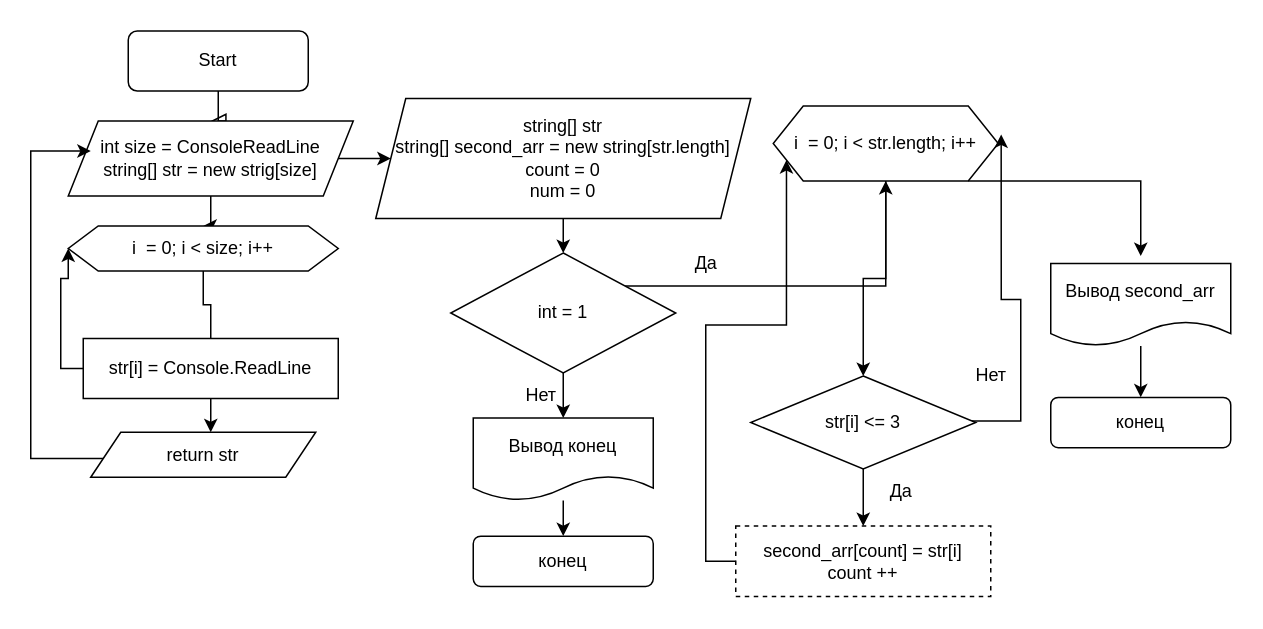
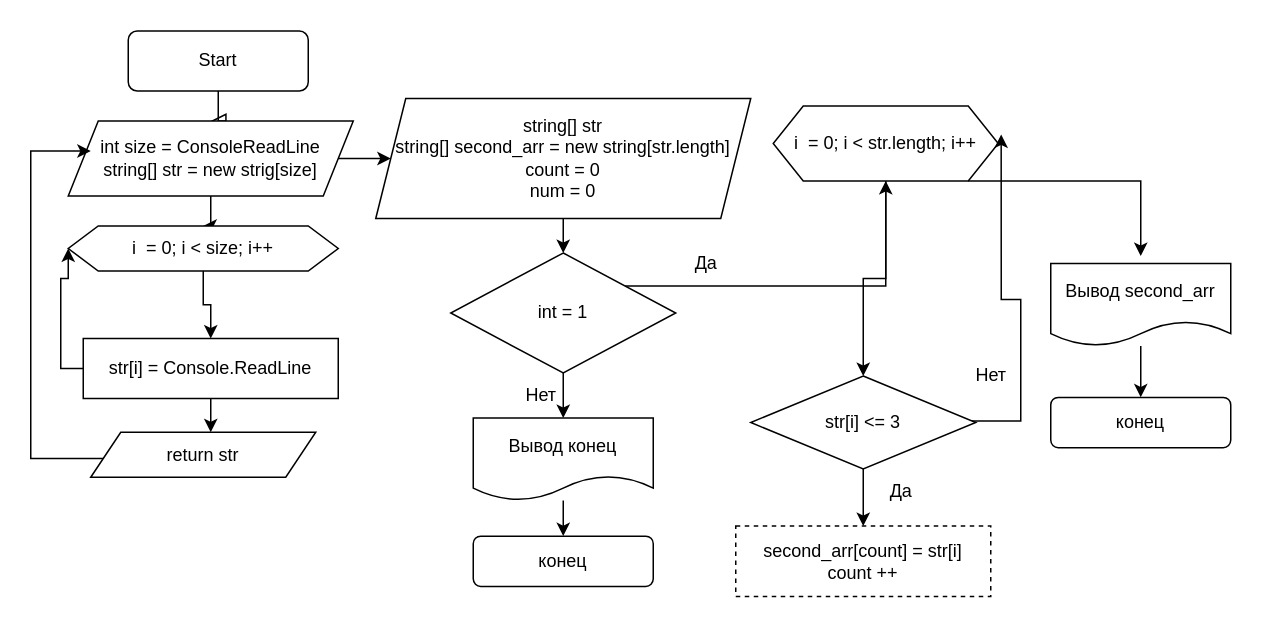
edge "i = 0; i < size; i++" -- "str[i] = Console.ReadLine": arrowhead none -> classic
edge "second_arr[count] = str[i] count ++" -> "i = 0; i < str.length; i++": removed
